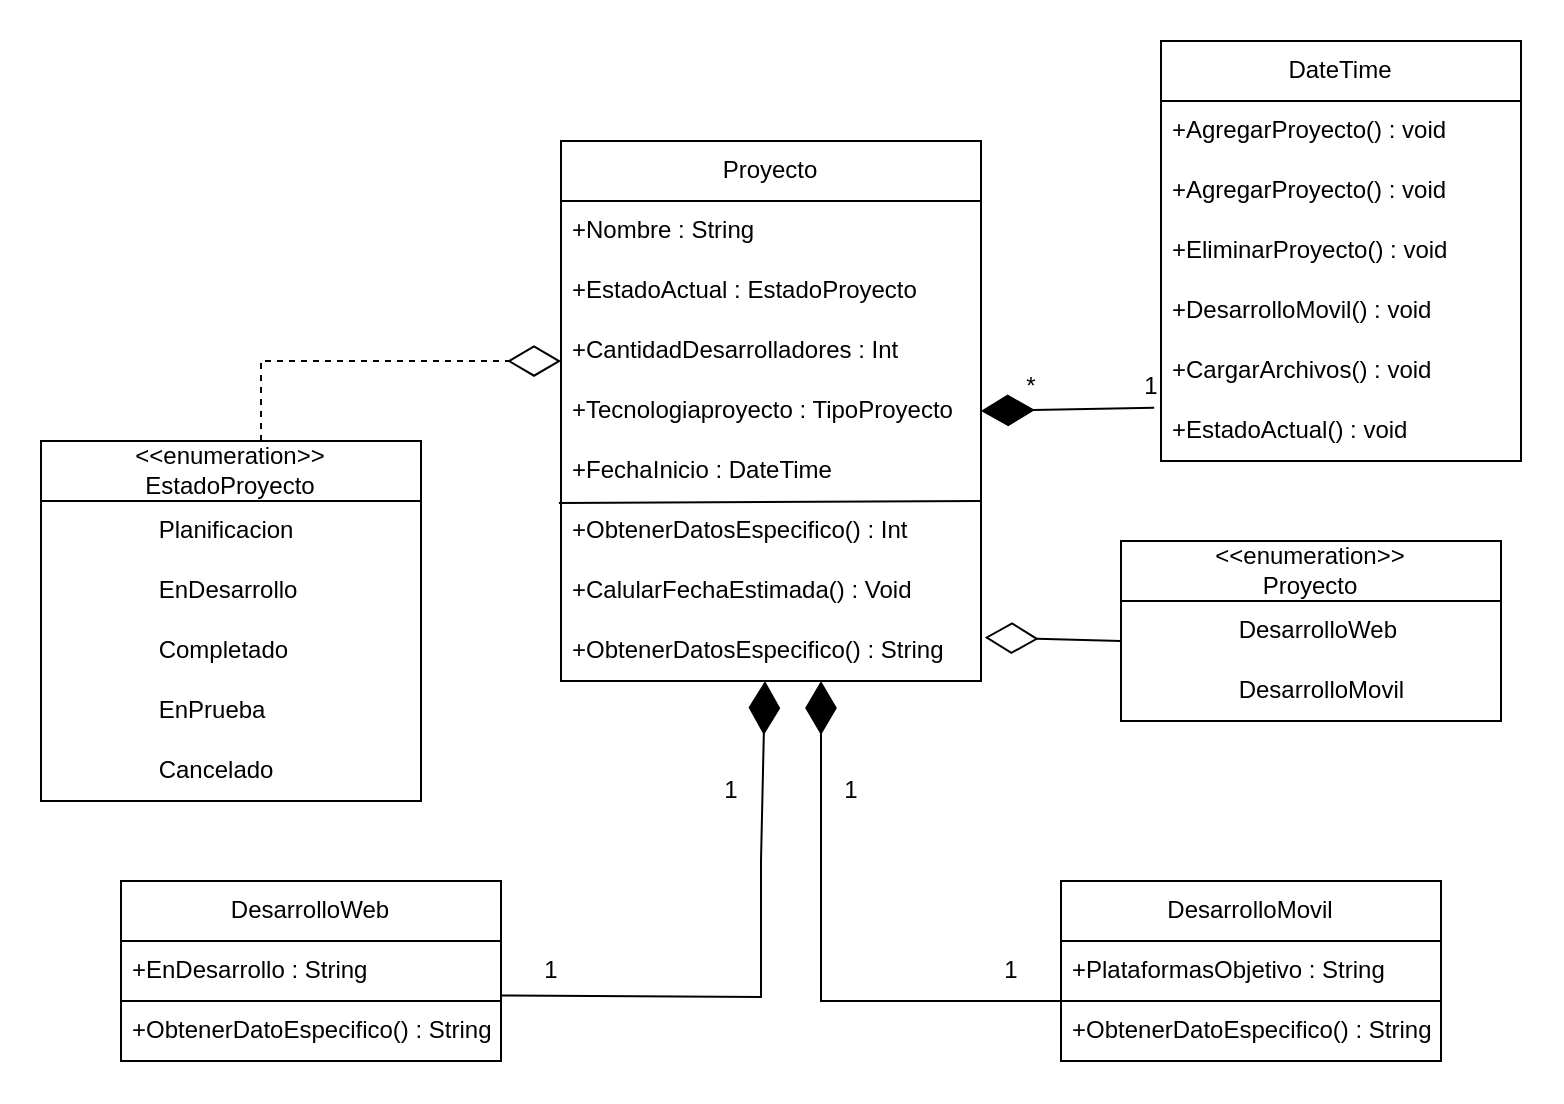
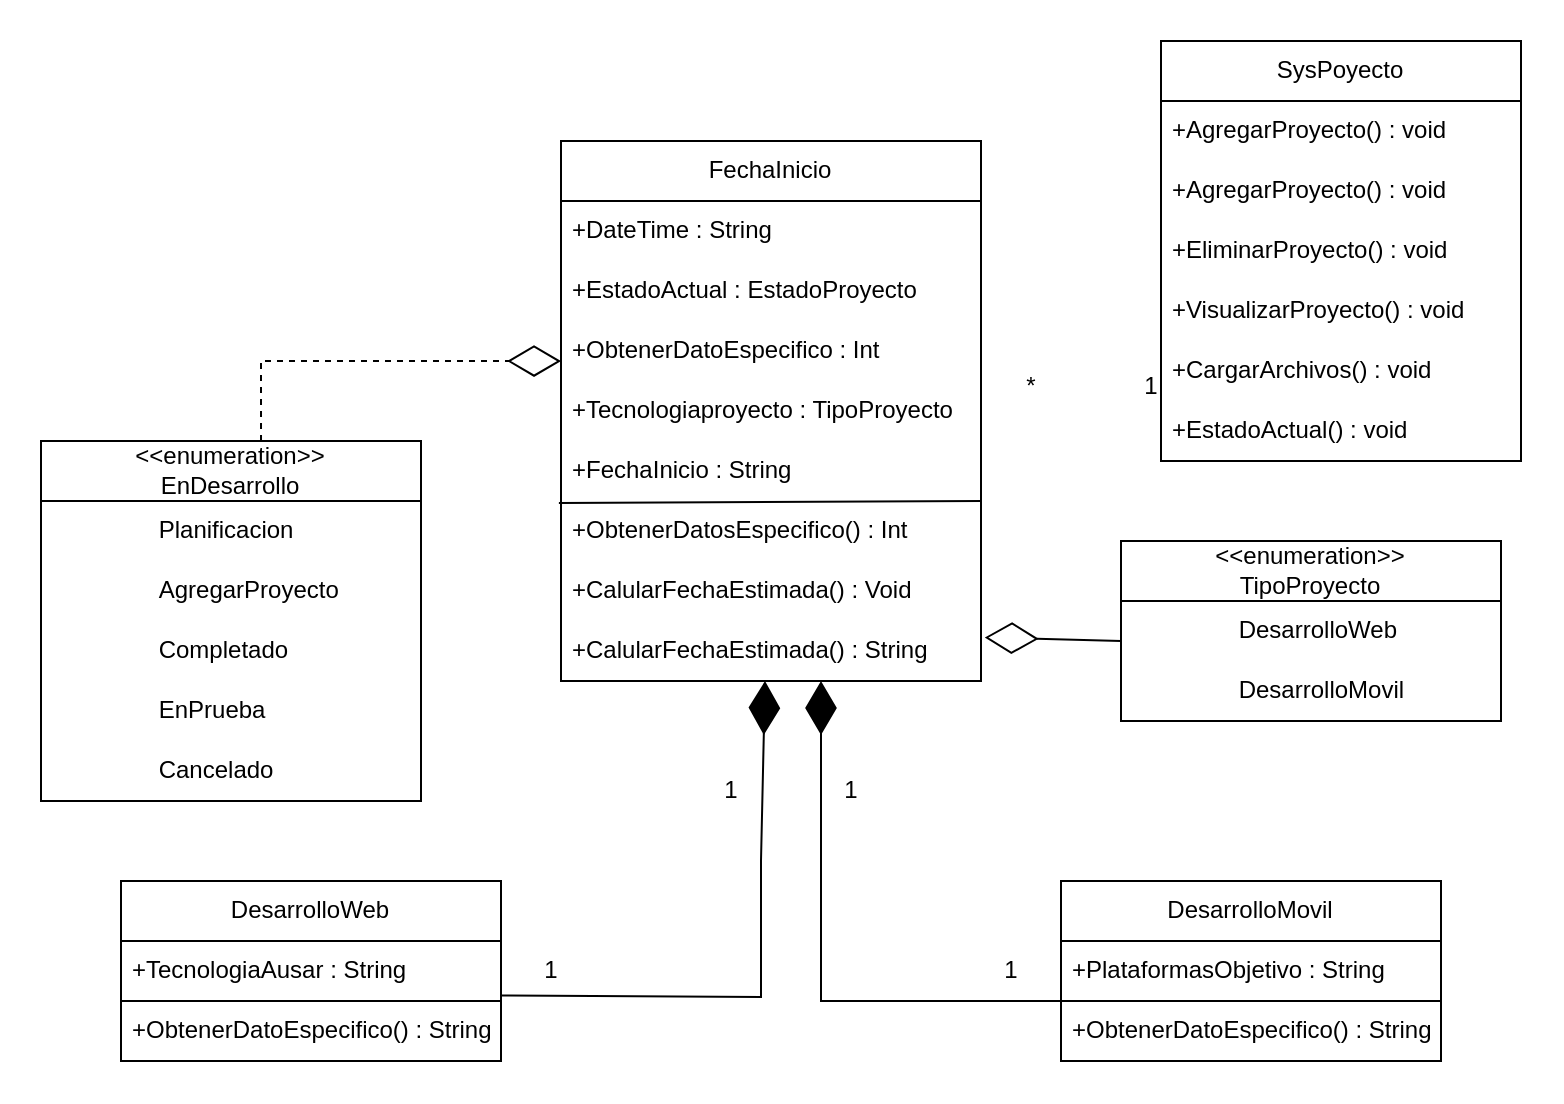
node "DateTime": label "DateTime" -> "SysPoyecto"
node "Proyecto": label "Proyecto" -> "FechaInicio"
node "+Nombre : String": label "+Nombre : String" -> "+DateTime : String"
node "+DesarrolloMovil() : void": label "+DesarrolloMovil() : void" -> "+VisualizarProyecto() : void"
node "+CantidadDesarrolladores : Int": label "+CantidadDesarrolladores : Int" -> "+ObtenerDatoEspecifico : Int"
edge "+EstadoActual() : void" -> "+Tecnologiaproyecto : TipoProyecto": removed
node "<<enumeration>> EstadoProyecto": label "<<enumeration>> EstadoProyecto" -> "<<enumeration>> EnDesarrollo"
node "+FechaInicio : DateTime": label "+FechaInicio : DateTime" -> "+FechaInicio : String"
node "<<enumeration>> Proyecto": label "<<enumeration>> Proyecto" -> "<<enumeration>> TipoProyecto"
node "EnDesarrollo": label "EnDesarrollo" -> "AgregarProyecto"
node "+ObtenerDatosEspecifico() : String": label "+ObtenerDatosEspecifico() : String" -> "+CalularFechaEstimada() : String"
node "+EnDesarrollo : String": label "+EnDesarrollo : String" -> "+TecnologiaAusar : String"
